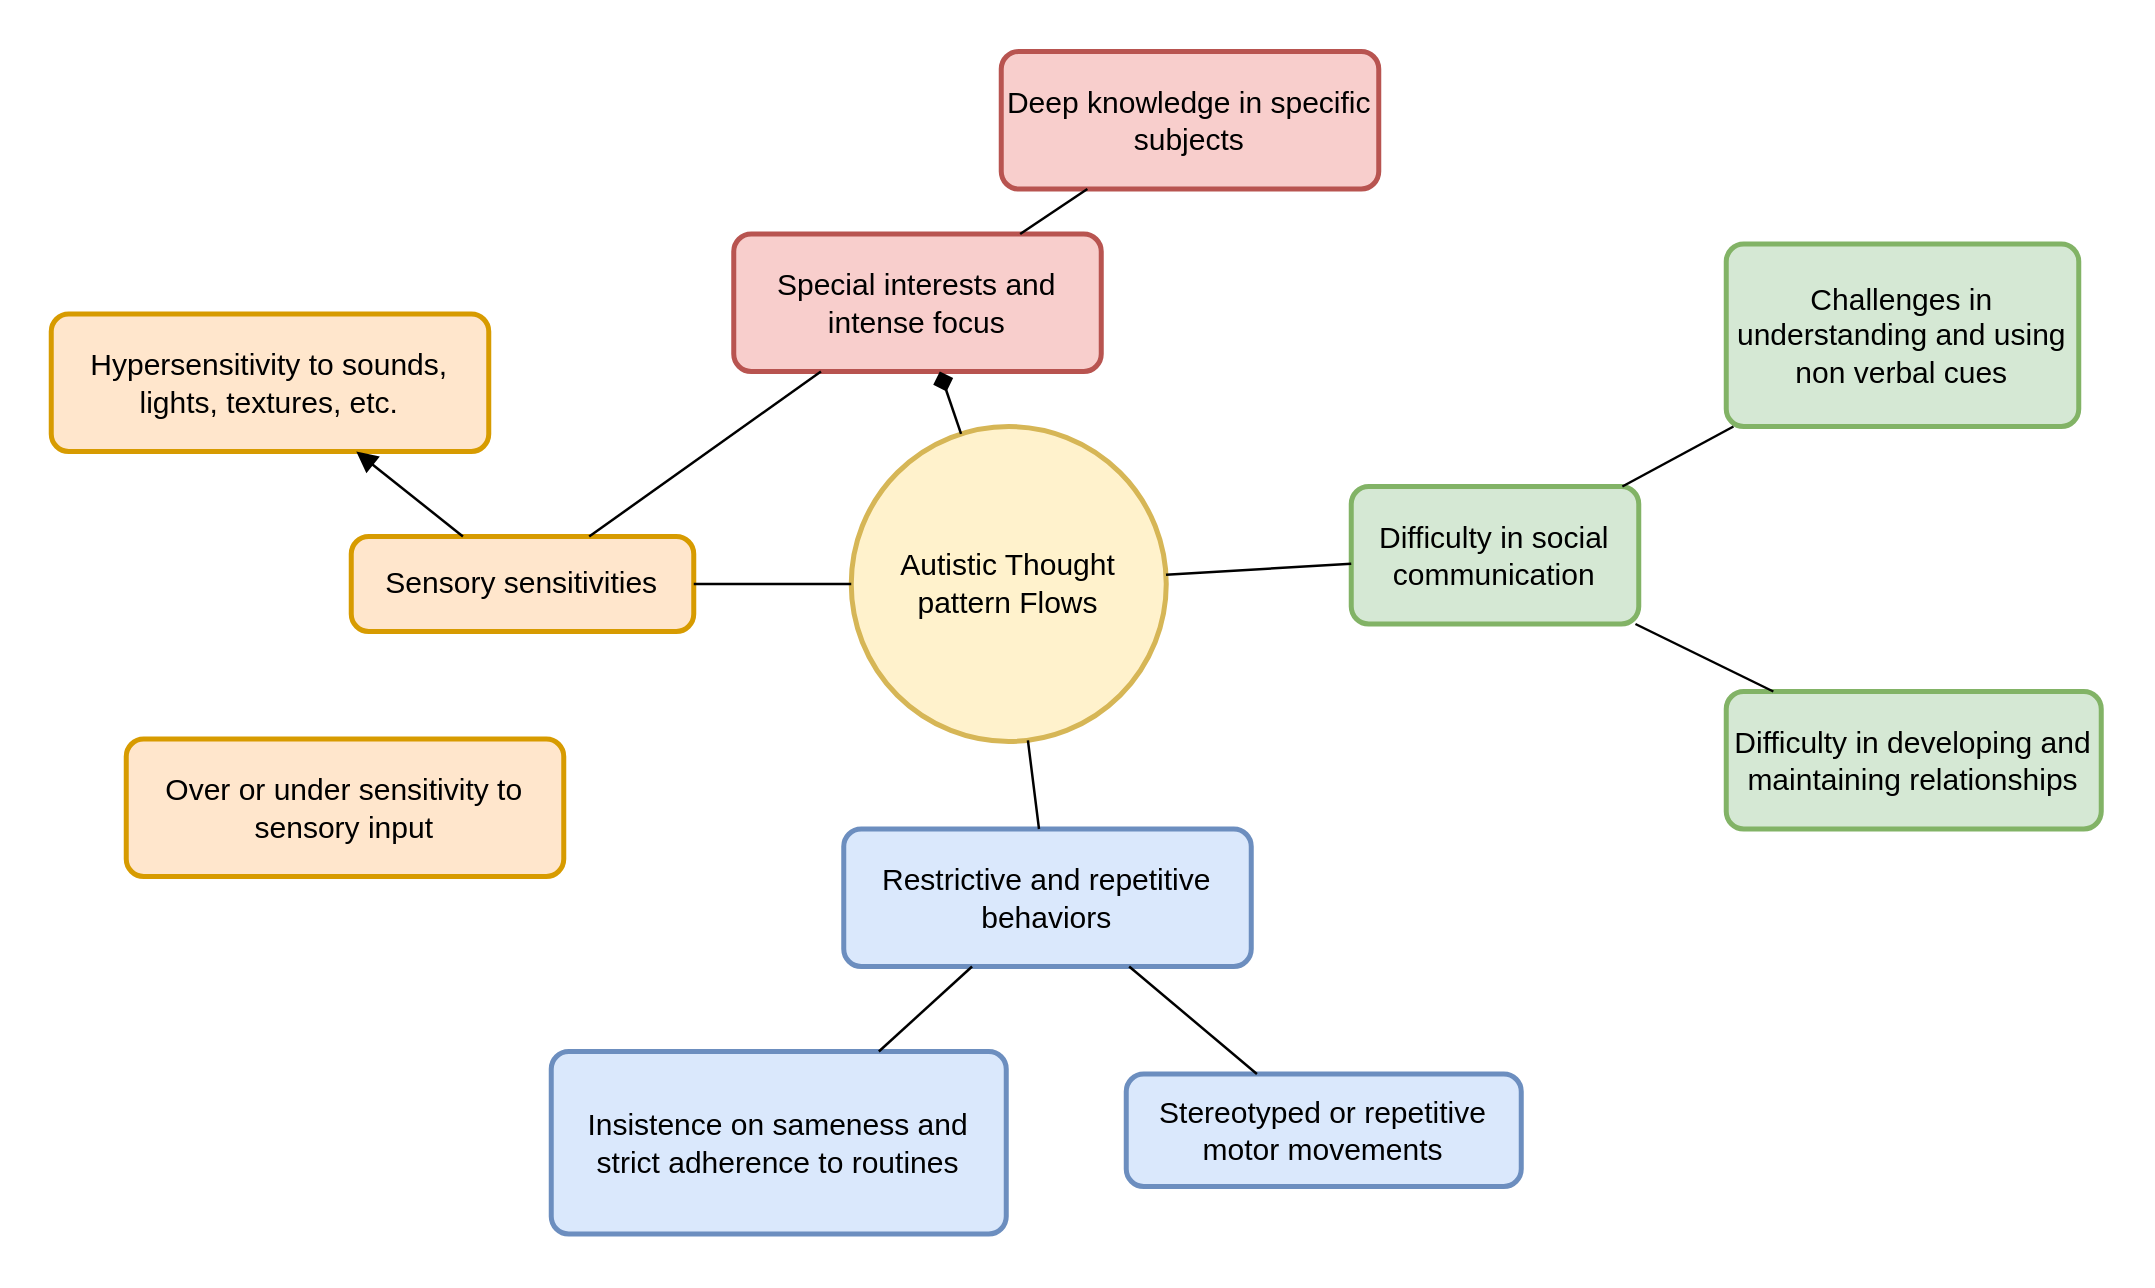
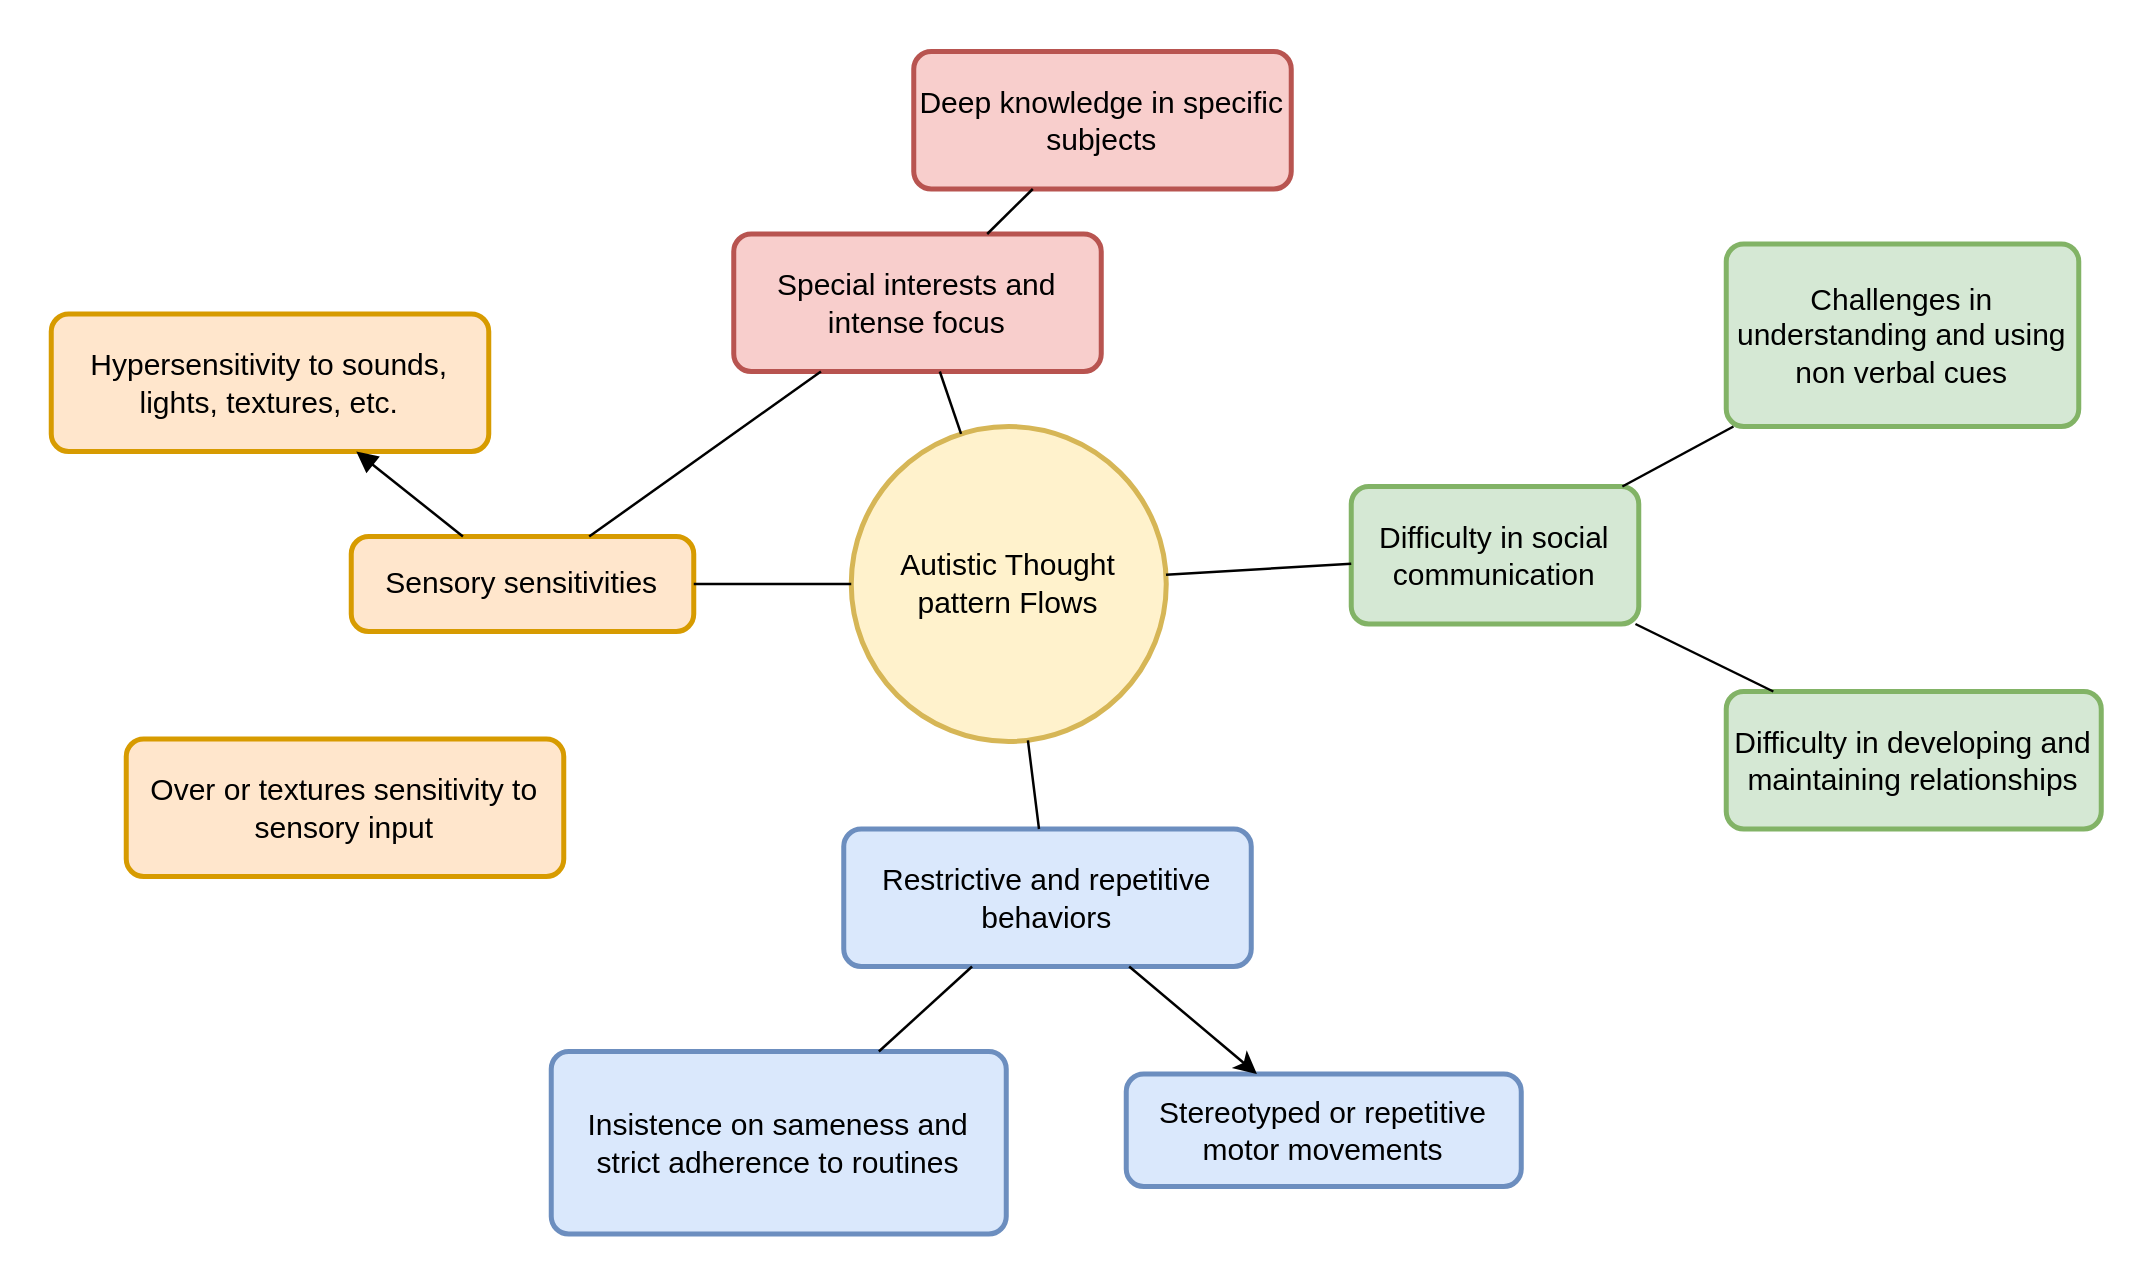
node "Deep knowledge in specific subjects": moved (1190, 120) -> (1103, 120)
edge "Autistic Thought pattern Flows" -> "Special interests and intense focus": arrowhead diamond -> none
node "Over or under sensitivity to sensory input": label "Over or under sensitivity to sensory input" -> "Over or textures sensitivity to sensory input"
edge "Restrictive and repetitive behaviors" -- "Stereotyped or repetitive motor movements": arrowhead none -> classic
